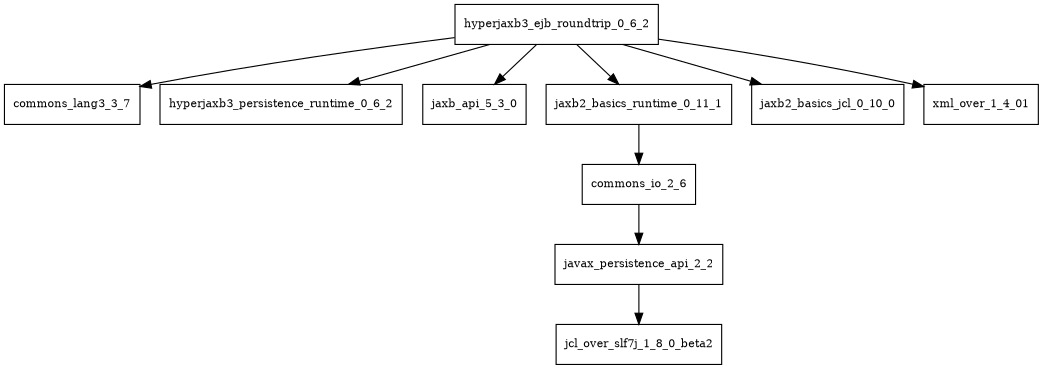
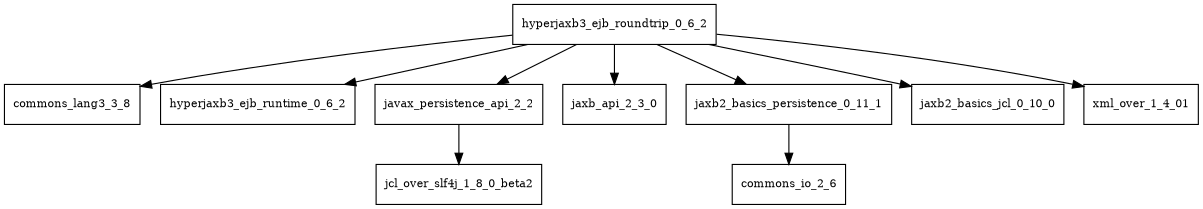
node "commons_lang3_3_7": label "commons_lang3_3_7" -> "commons_lang3_3_8"
node "hyperjaxb3_persistence_runtime_0_6_2": label "hyperjaxb3_persistence_runtime_0_6_2" -> "hyperjaxb3_ejb_runtime_0_6_2"
node "jaxb_api_5_3_0": label "jaxb_api_5_3_0" -> "jaxb_api_2_3_0"
node "jaxb2_basics_runtime_0_11_1": label "jaxb2_basics_runtime_0_11_1" -> "jaxb2_basics_persistence_0_11_1"
edge "commons_io_2_6" -> "javax_persistence_api_2_2": now "hyperjaxb3_ejb_roundtrip_0_6_2" -> "javax_persistence_api_2_2"
node "jcl_over_slf7j_1_8_0_beta2": label "jcl_over_slf7j_1_8_0_beta2" -> "jcl_over_slf4j_1_8_0_beta2"
